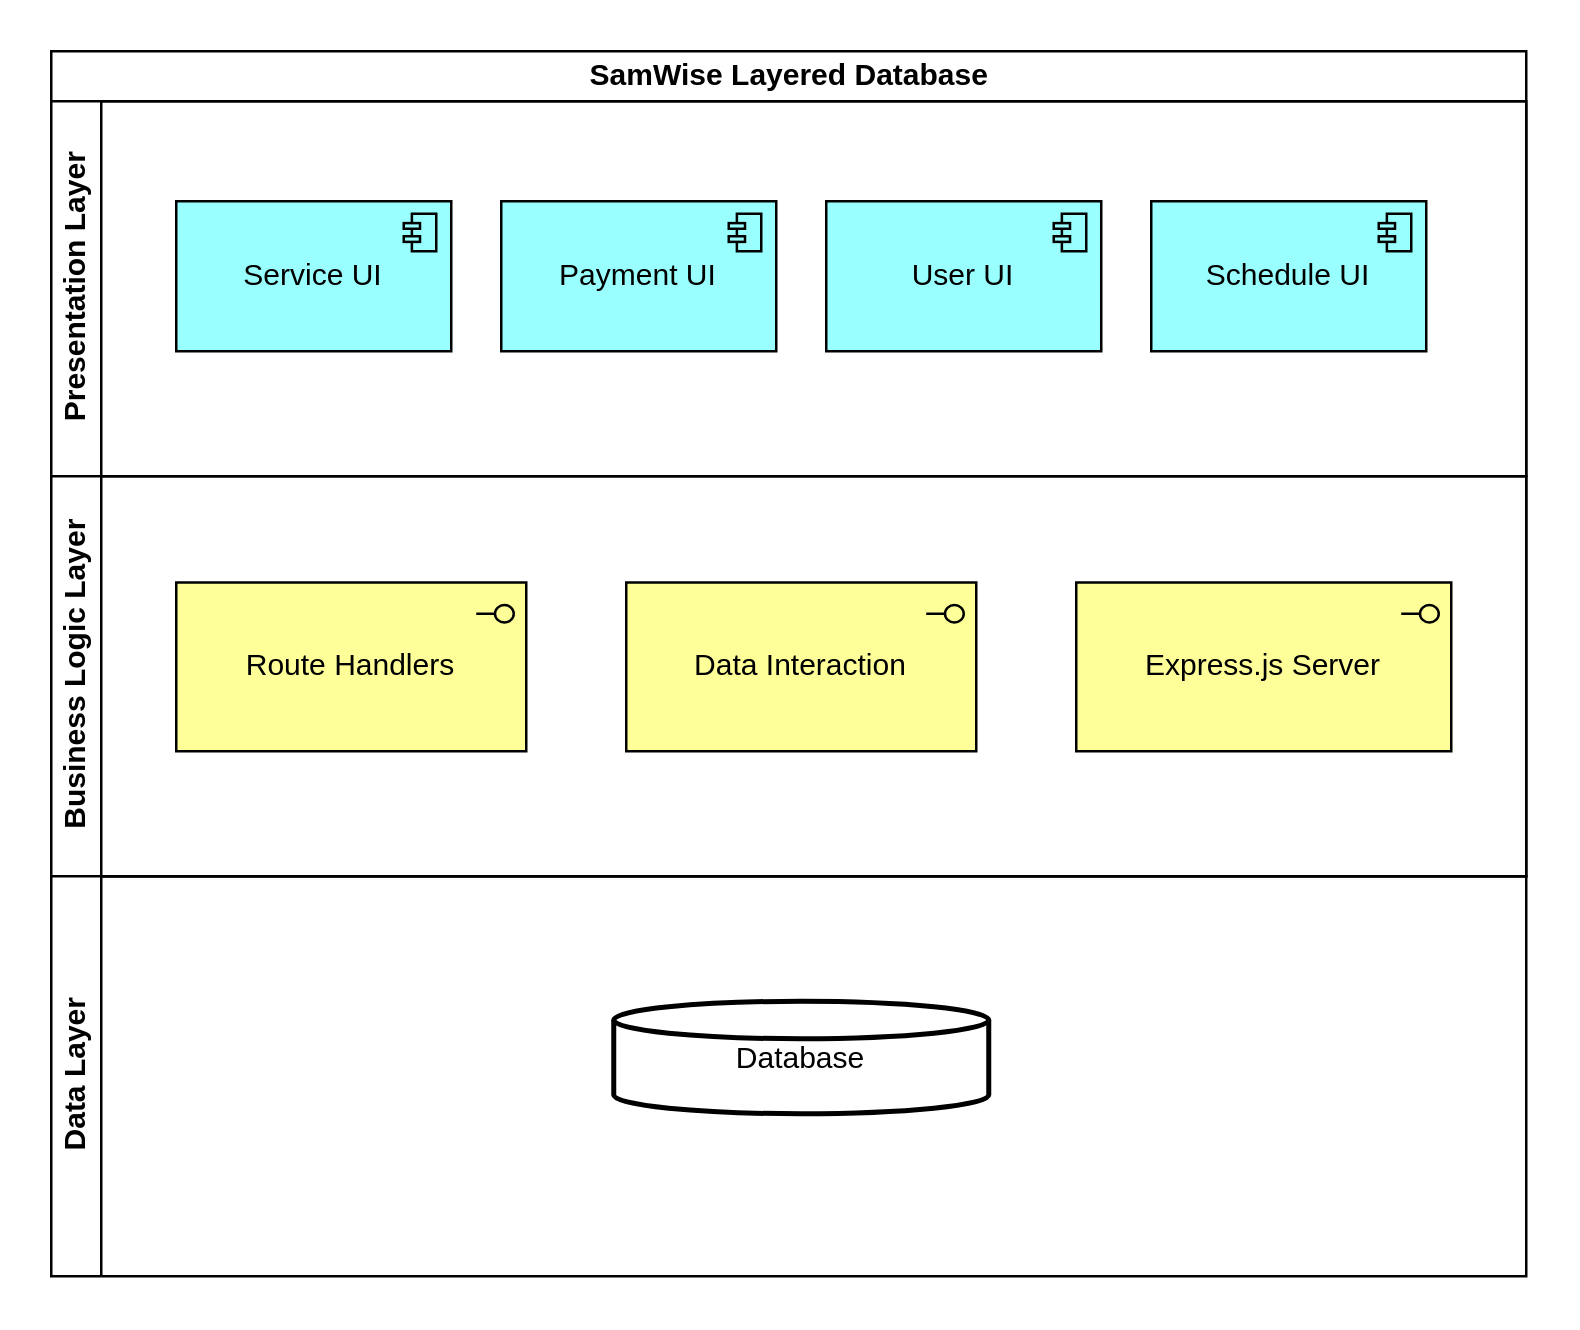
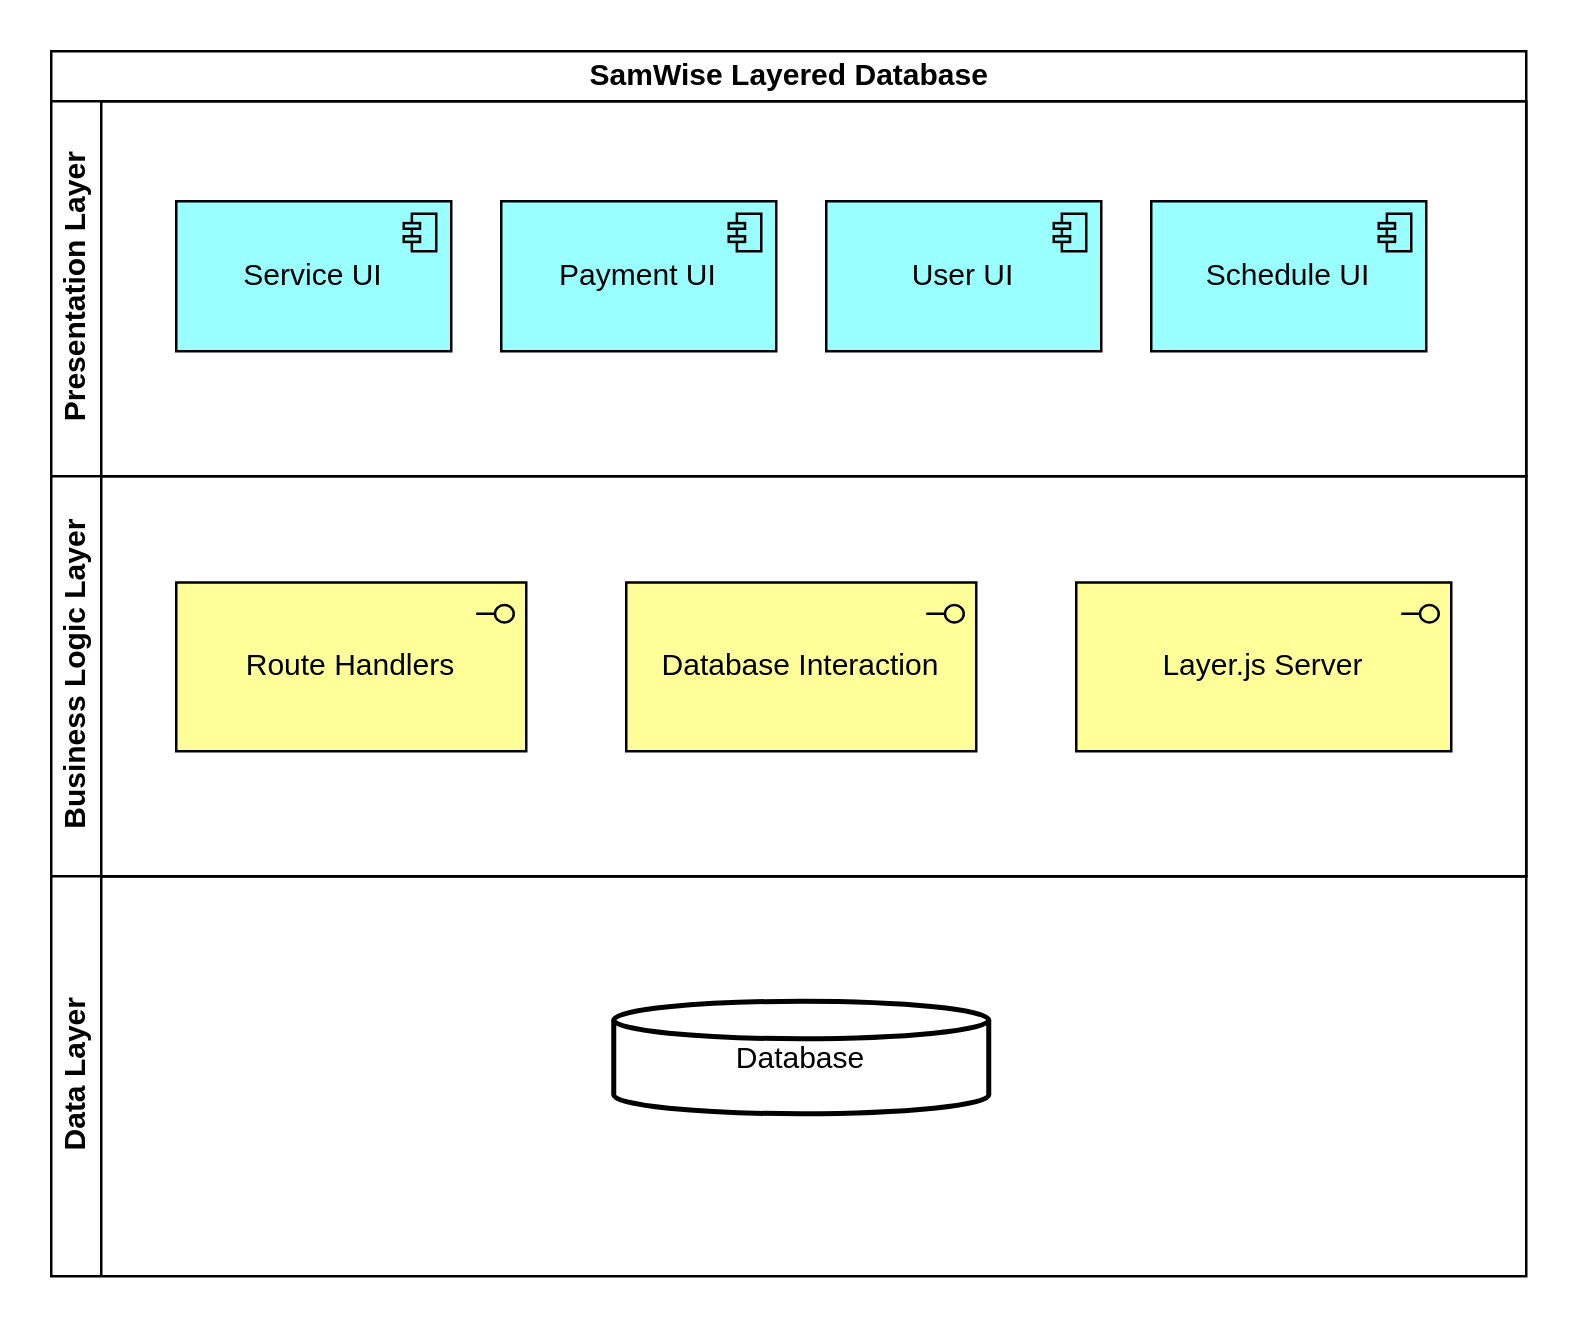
node "Data Interaction": label "Data Interaction" -> "Database Interaction"
node "Express.js Server": label "Express.js Server" -> "Layer.js Server"
